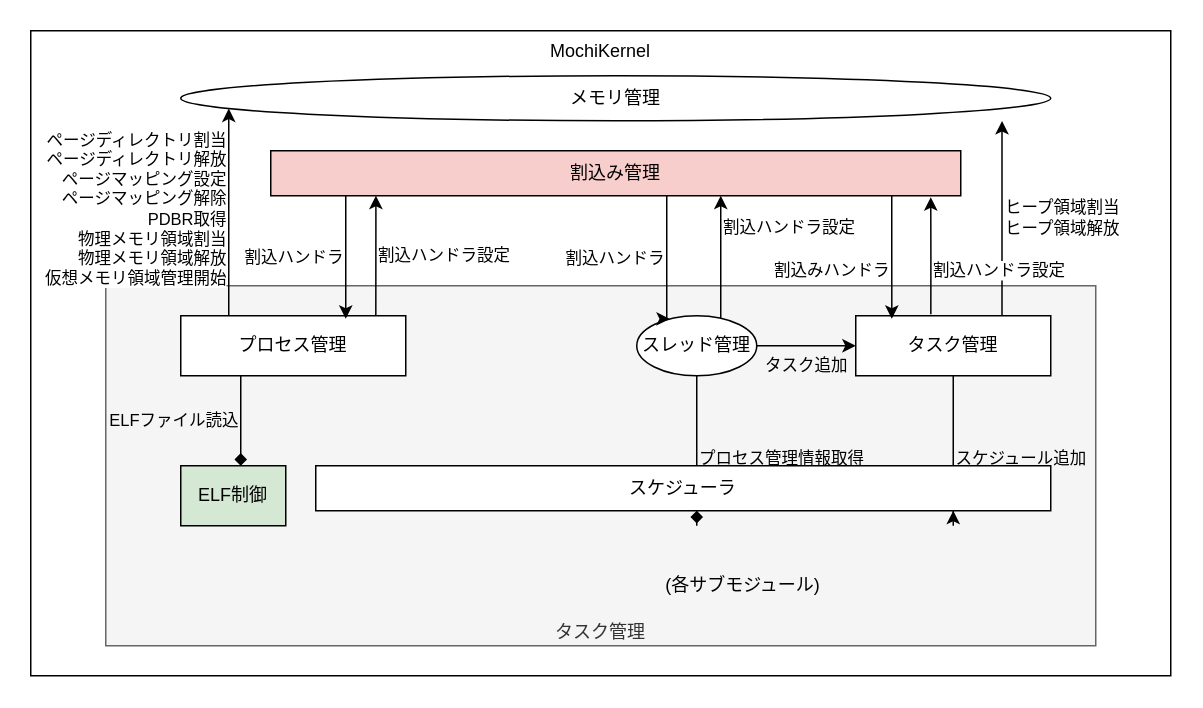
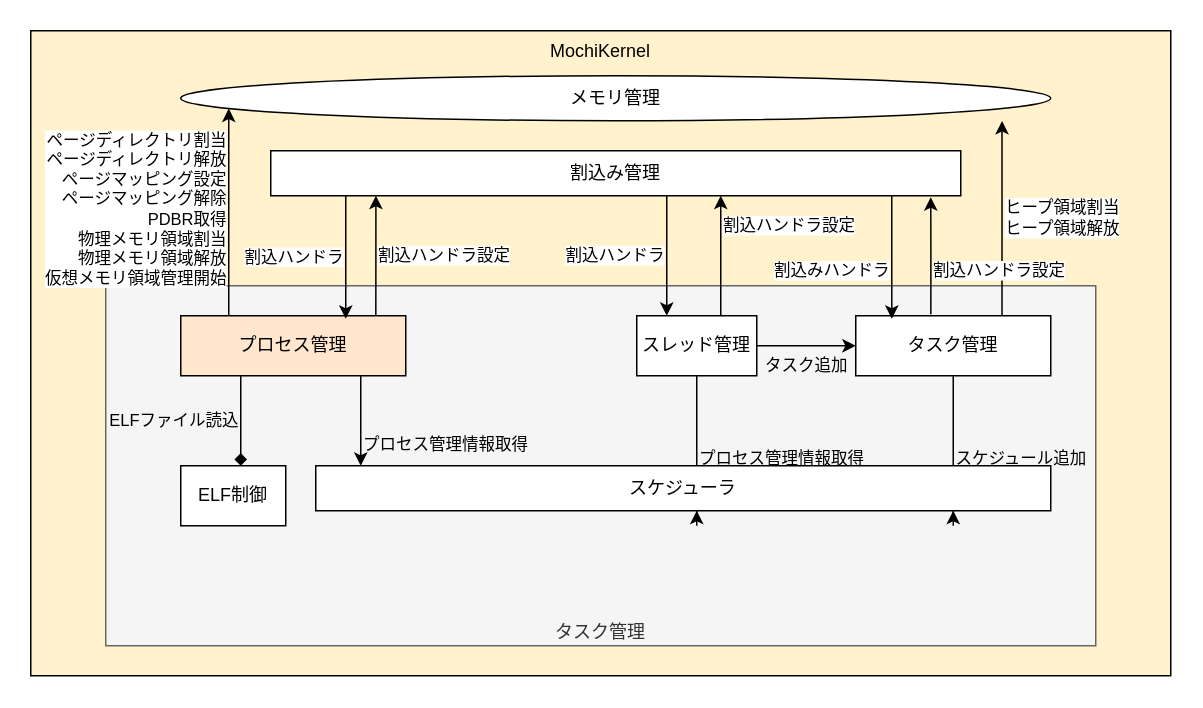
node "MochiKernel": fillcolor #ffffff -> #fff2cc
node "割込み管理": fillcolor #f8cecc -> #ffffff
node "プロセス管理": fillcolor #ffffff -> #ffe6cc
node "スレッド管理": shape ellipse -> rectangle
edge "プロセス管理" -> "スケジューラ": added, label "プロセス管理情報取得"
node "ELF制御": fillcolor #d5e8d4 -> #ffffff
edge "スレッド管理" -> "スケジューラ": arrowhead diamond -> classic
node "(各サブモジュール)": removed
